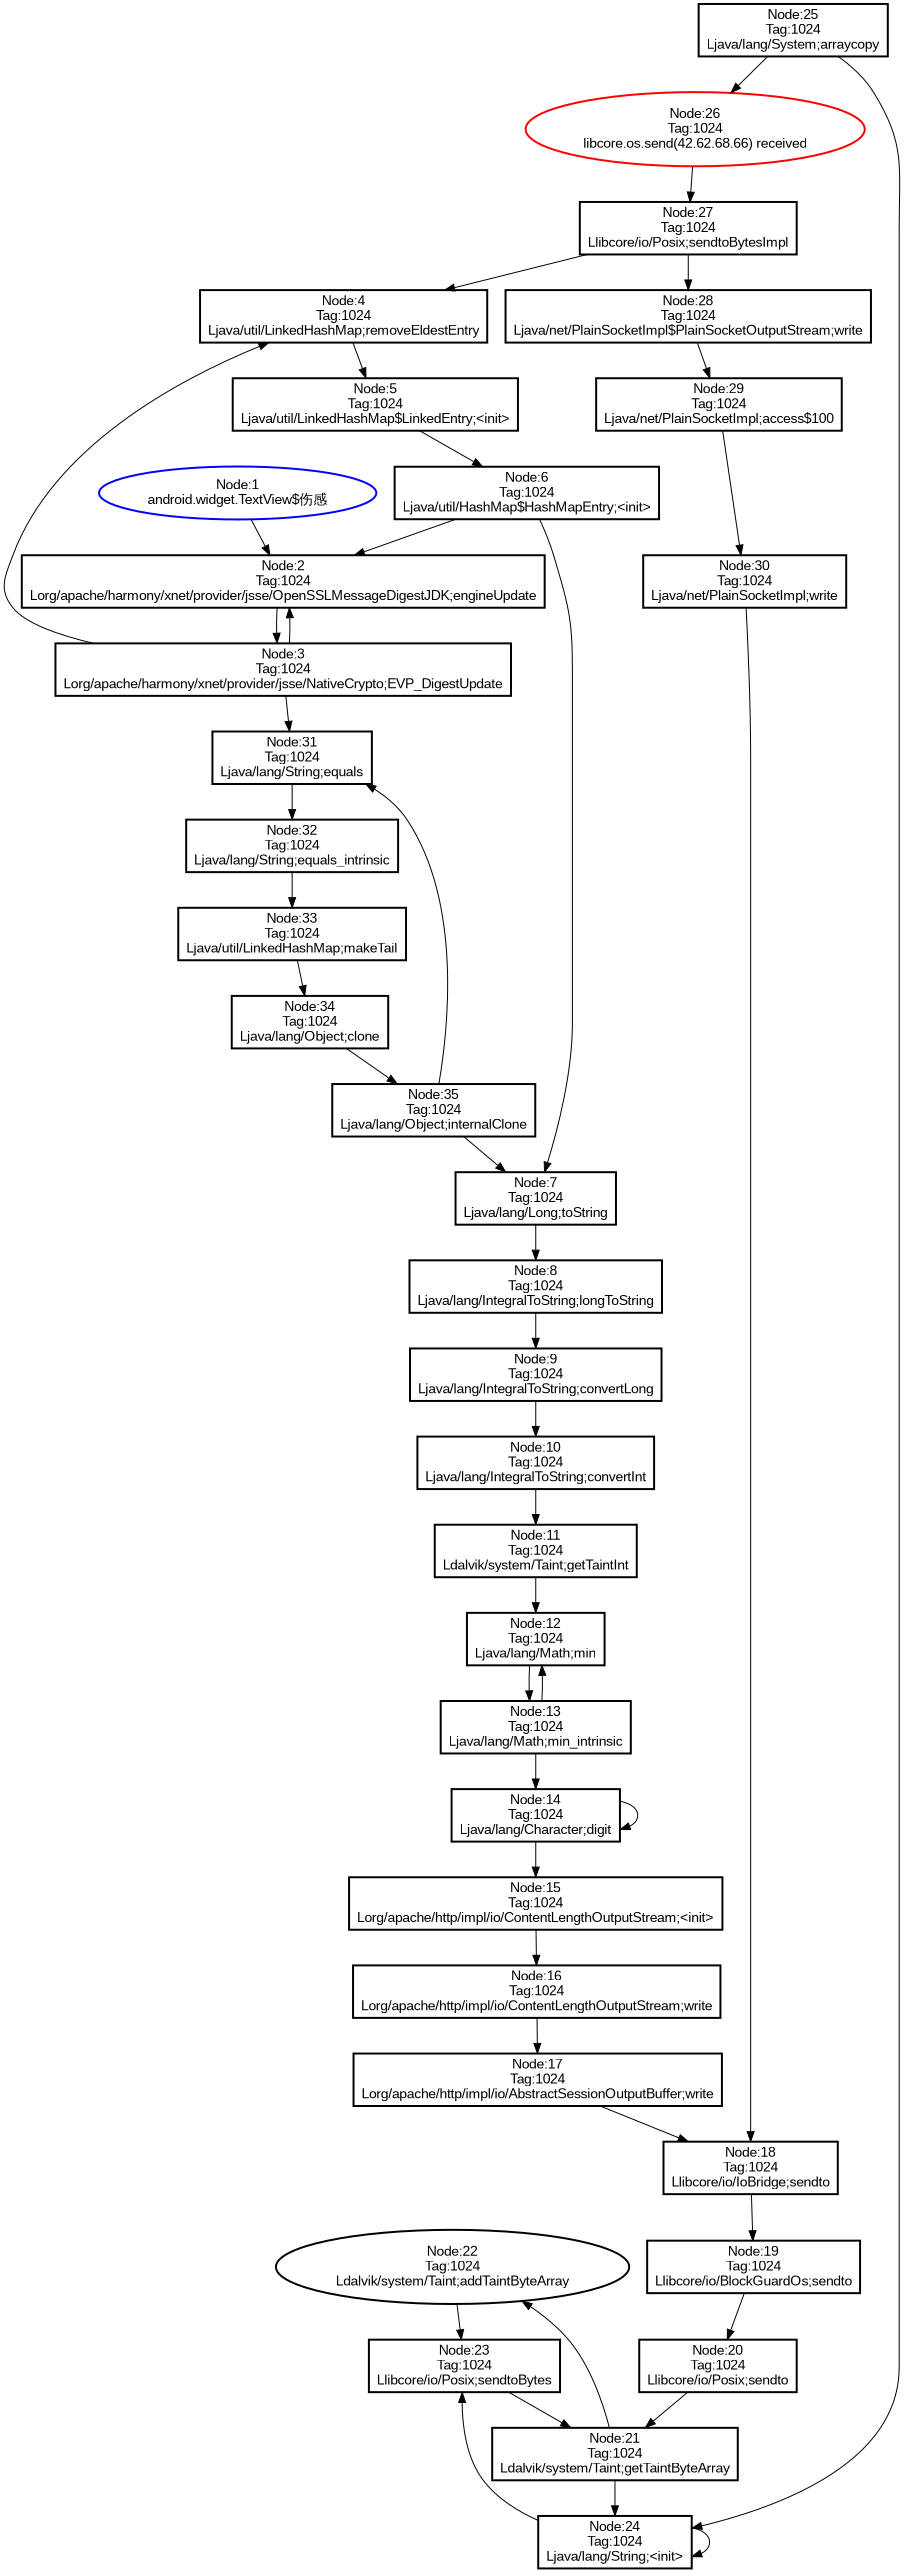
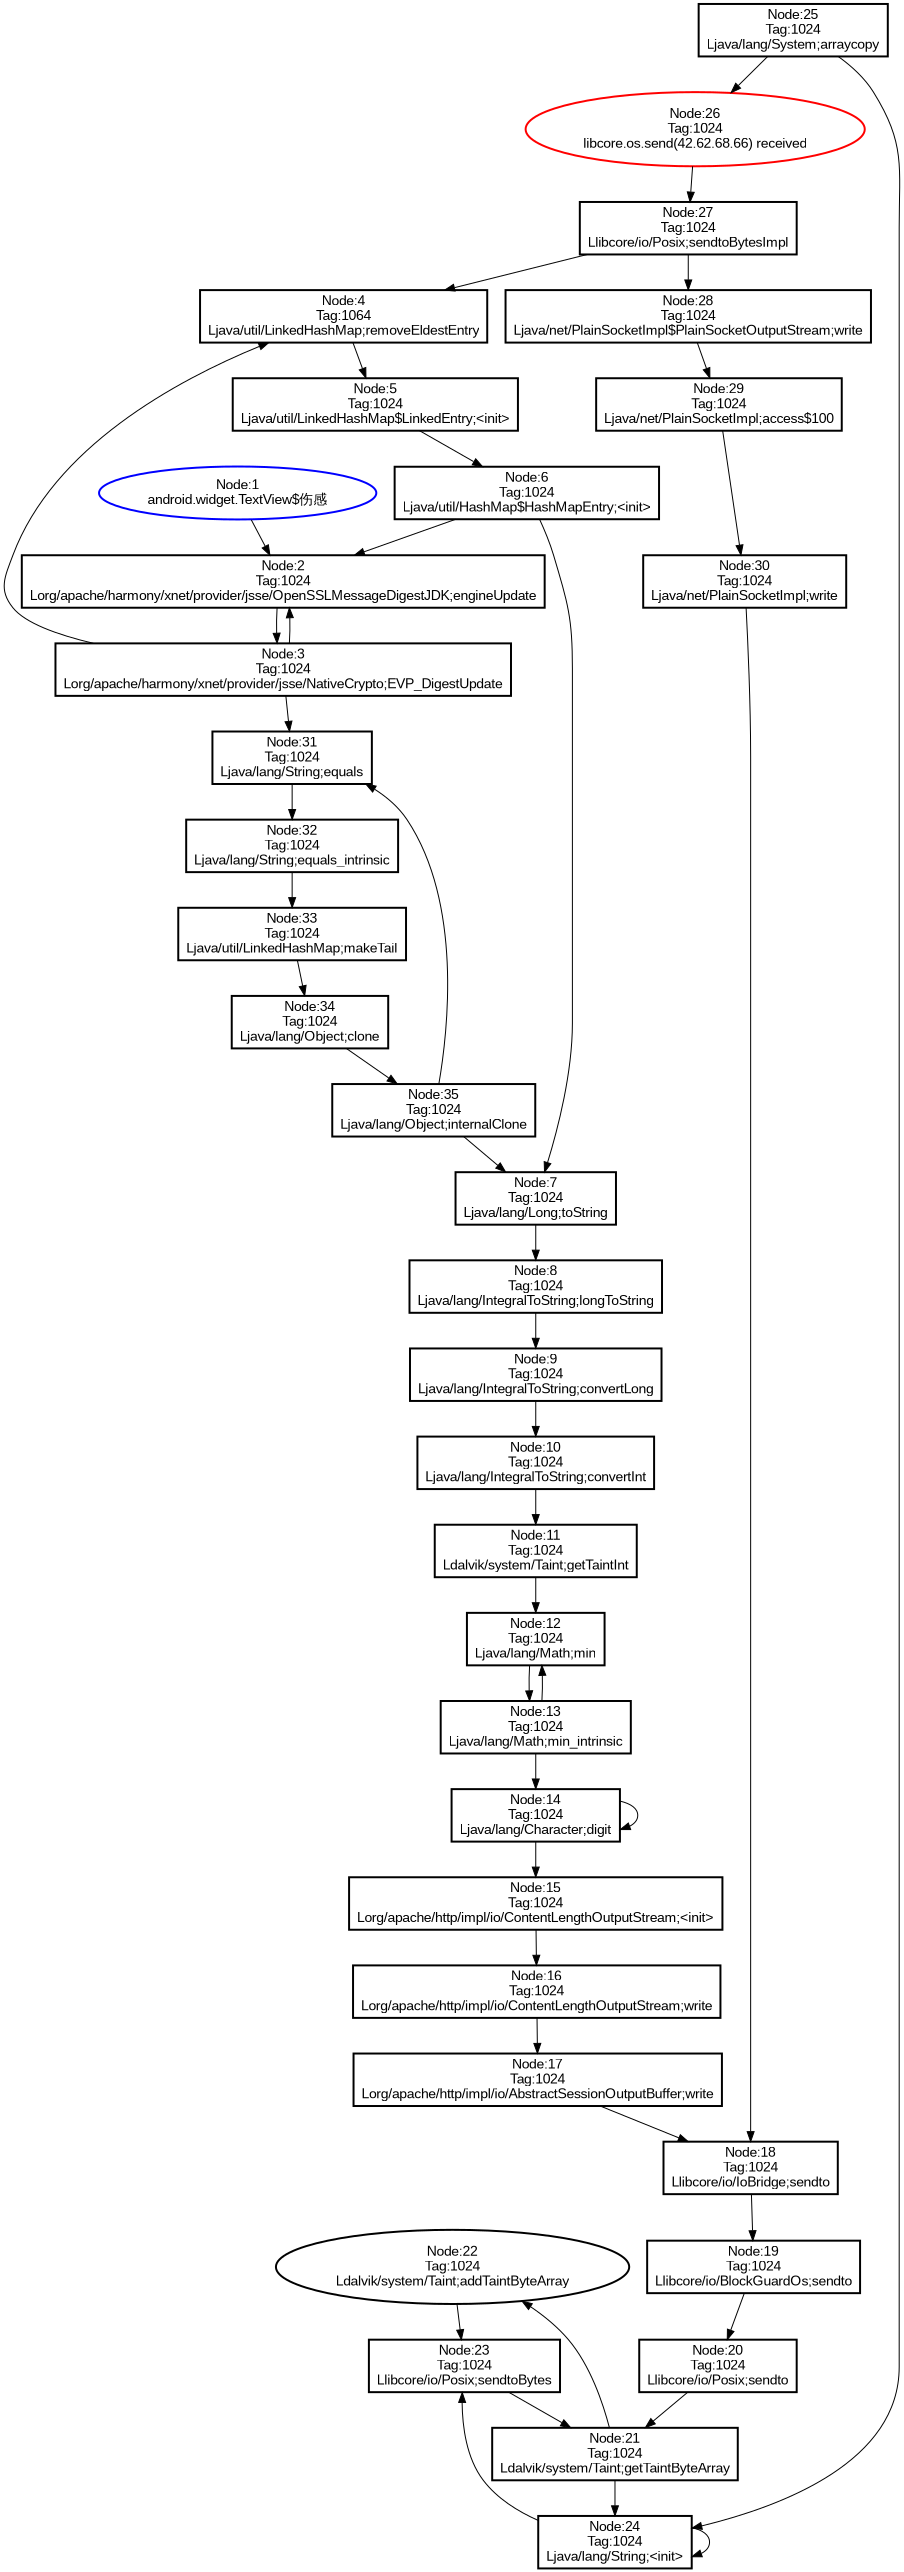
node "Node:4 Tag:1024 Ljava/util/LinkedHashMap;removeEldestEntry": label "Node:4 Tag:1024 Ljava/util/LinkedHashMap;removeEldestEntry" -> "Node:4 Tag:1064 Ljava/util/LinkedHashMap;removeEldestEntry"
